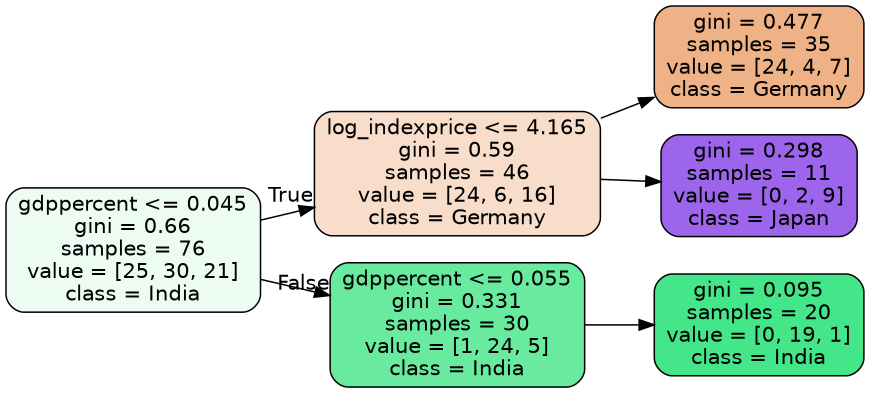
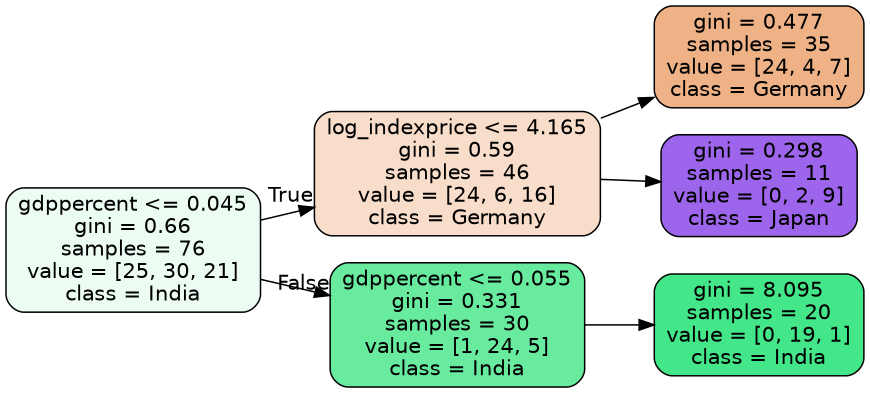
node "gini = 0.095 samples = 20 value = [0, 19, 1] class = India": label "gini = 0.095 samples = 20 value = [0, 19, 1] class = India" -> "gini = 8.095 samples = 20 value = [0, 19, 1] class = India"
